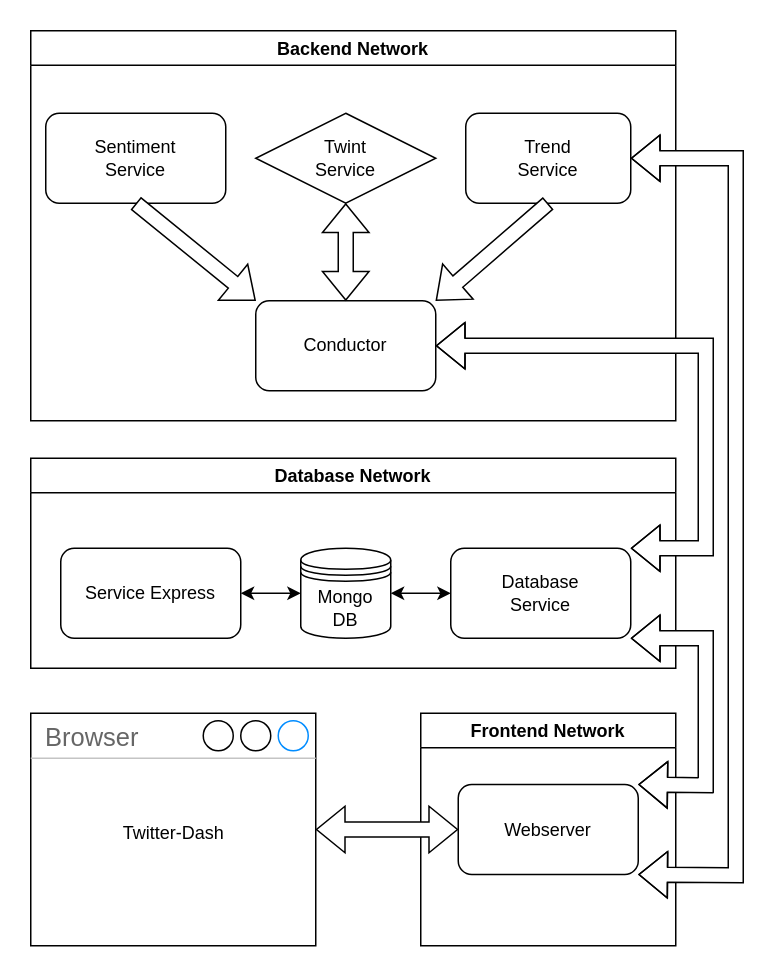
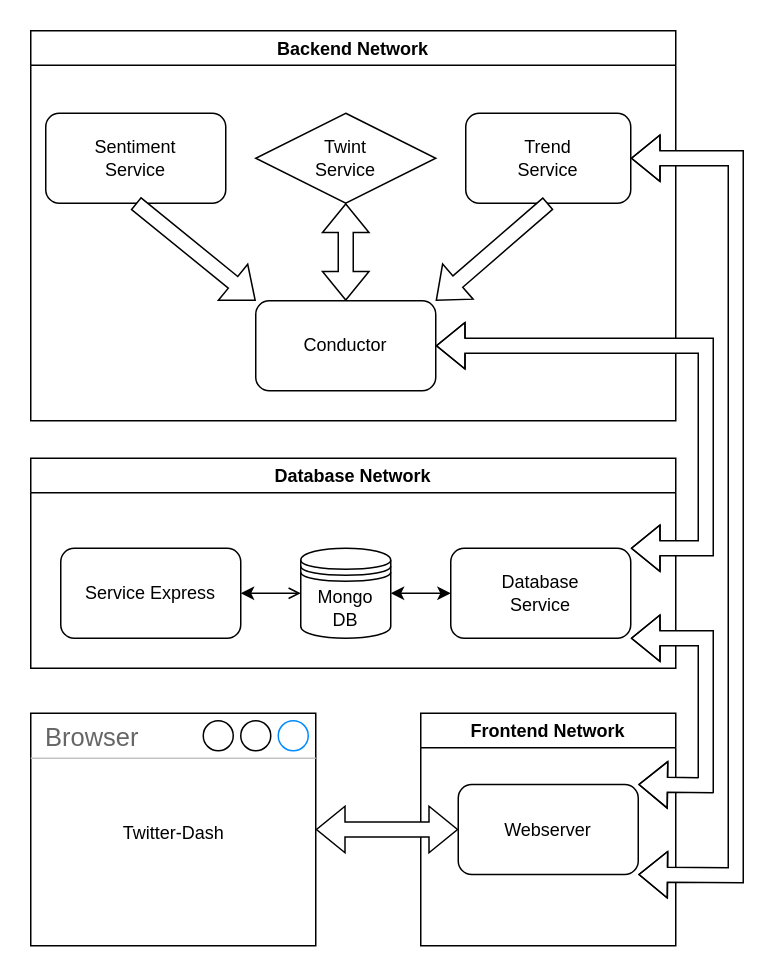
edge "Service Express" -- "Mongo DB": arrowhead classic -> open
